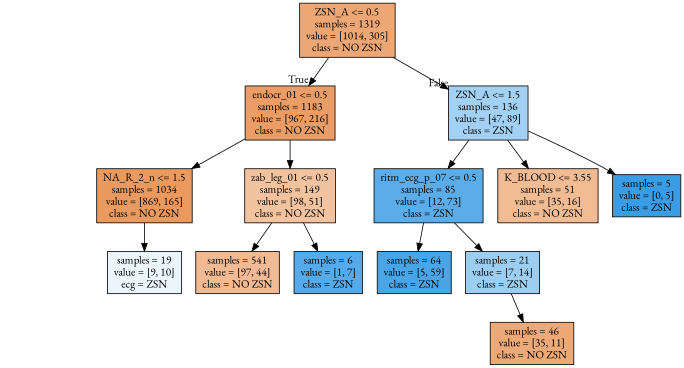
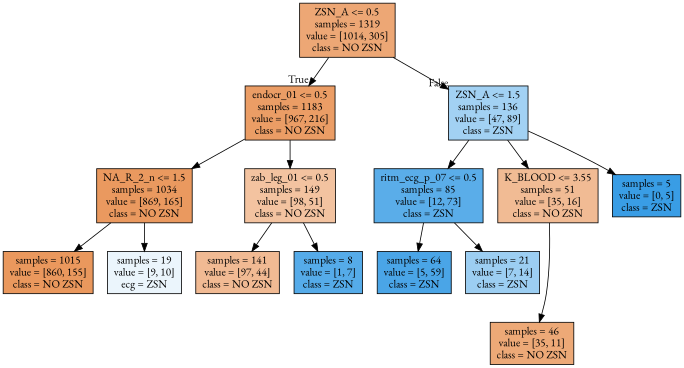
node "samples = 1015 value = [860, 155] class = NO ZSN": added
node "samples = 541 value = [97, 44] class = NO ZSN": label "samples = 541 value = [97, 44] class = NO ZSN" -> "samples = 141 value = [97, 44] class = NO ZSN"
node "samples = 6 value = [1, 7] class = ZSN": label "samples = 6 value = [1, 7] class = ZSN" -> "samples = 8 value = [1, 7] class = ZSN"
edge "samples = 21 value = [7, 14] class = ZSN" -> "samples = 46 value = [35, 11] class = NO ZSN": now "K_BLOOD <= 3.55 samples = 51 value = [35, 16] class = NO ZSN" -> "samples = 46 value = [35, 11] class = NO ZSN"
